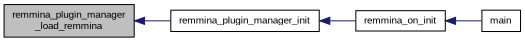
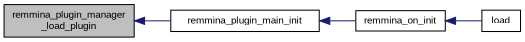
node "remmina_plugin_manager _load_remmina": label "remmina_plugin_manager _load_remmina" -> "remmina_plugin_manager _load_plugin"
node "remmina_plugin_manager_init": label "remmina_plugin_manager_init" -> "remmina_plugin_main_init"
node "main": label "main" -> "load"
